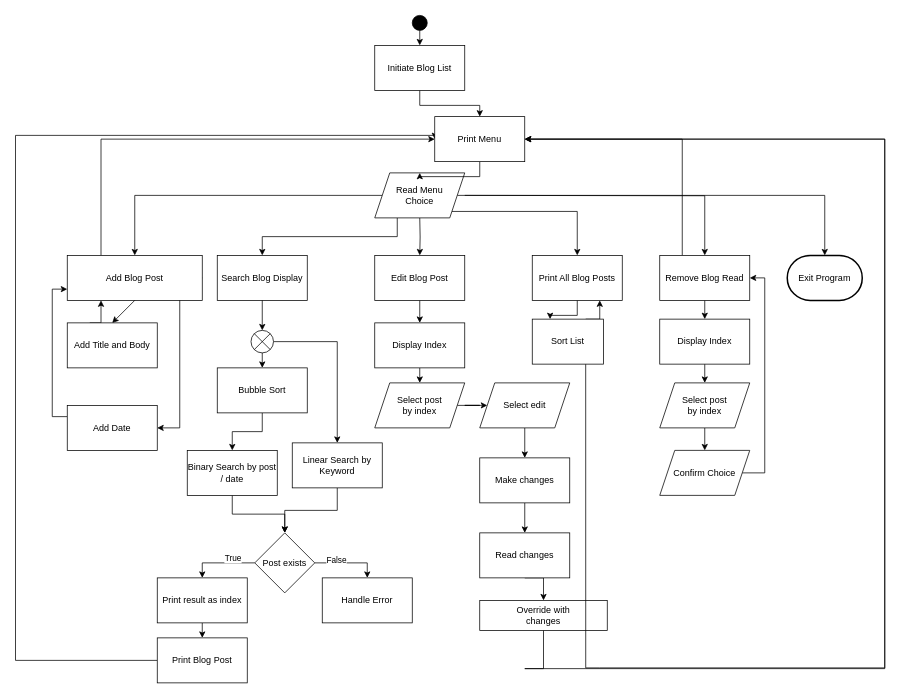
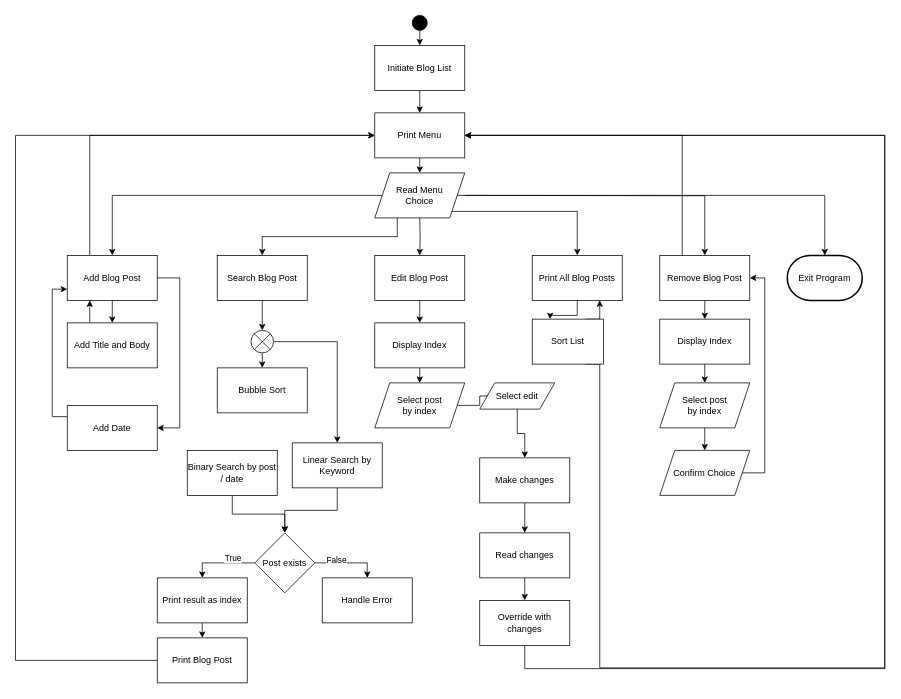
node "Print Menu": moved (480, 139) -> (420, 135)
node "Add Blog Post": size 135x45 -> 90x45
node "Search Blog Display": label "Search Blog Display" -> "Search Blog Post"
node "Remove Blog Read": label "Remove Blog Read" -> "Remove Blog Post"
node "Select edit": size 90x45 -> 75x26
edge "Bubble Sort" -> "Binary Search by post / date": removed
node "Override with changes": size 128x30 -> 90x45
